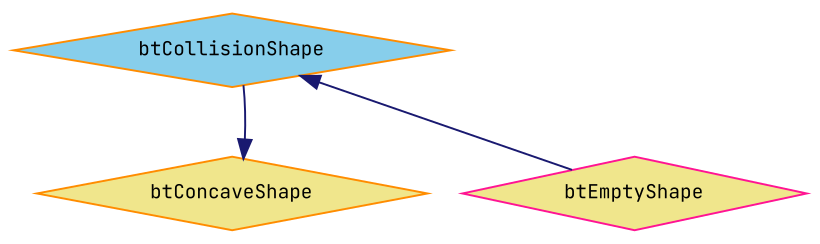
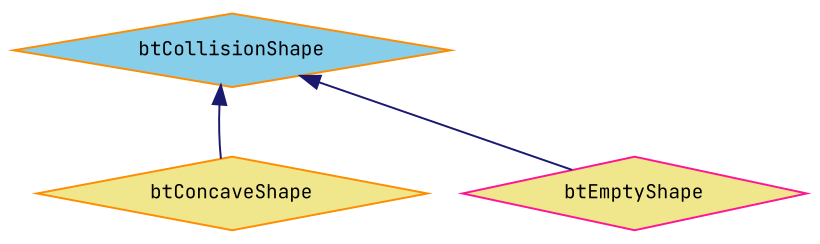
edge "btCollisionShape" -> "btConcaveShape": reversed
